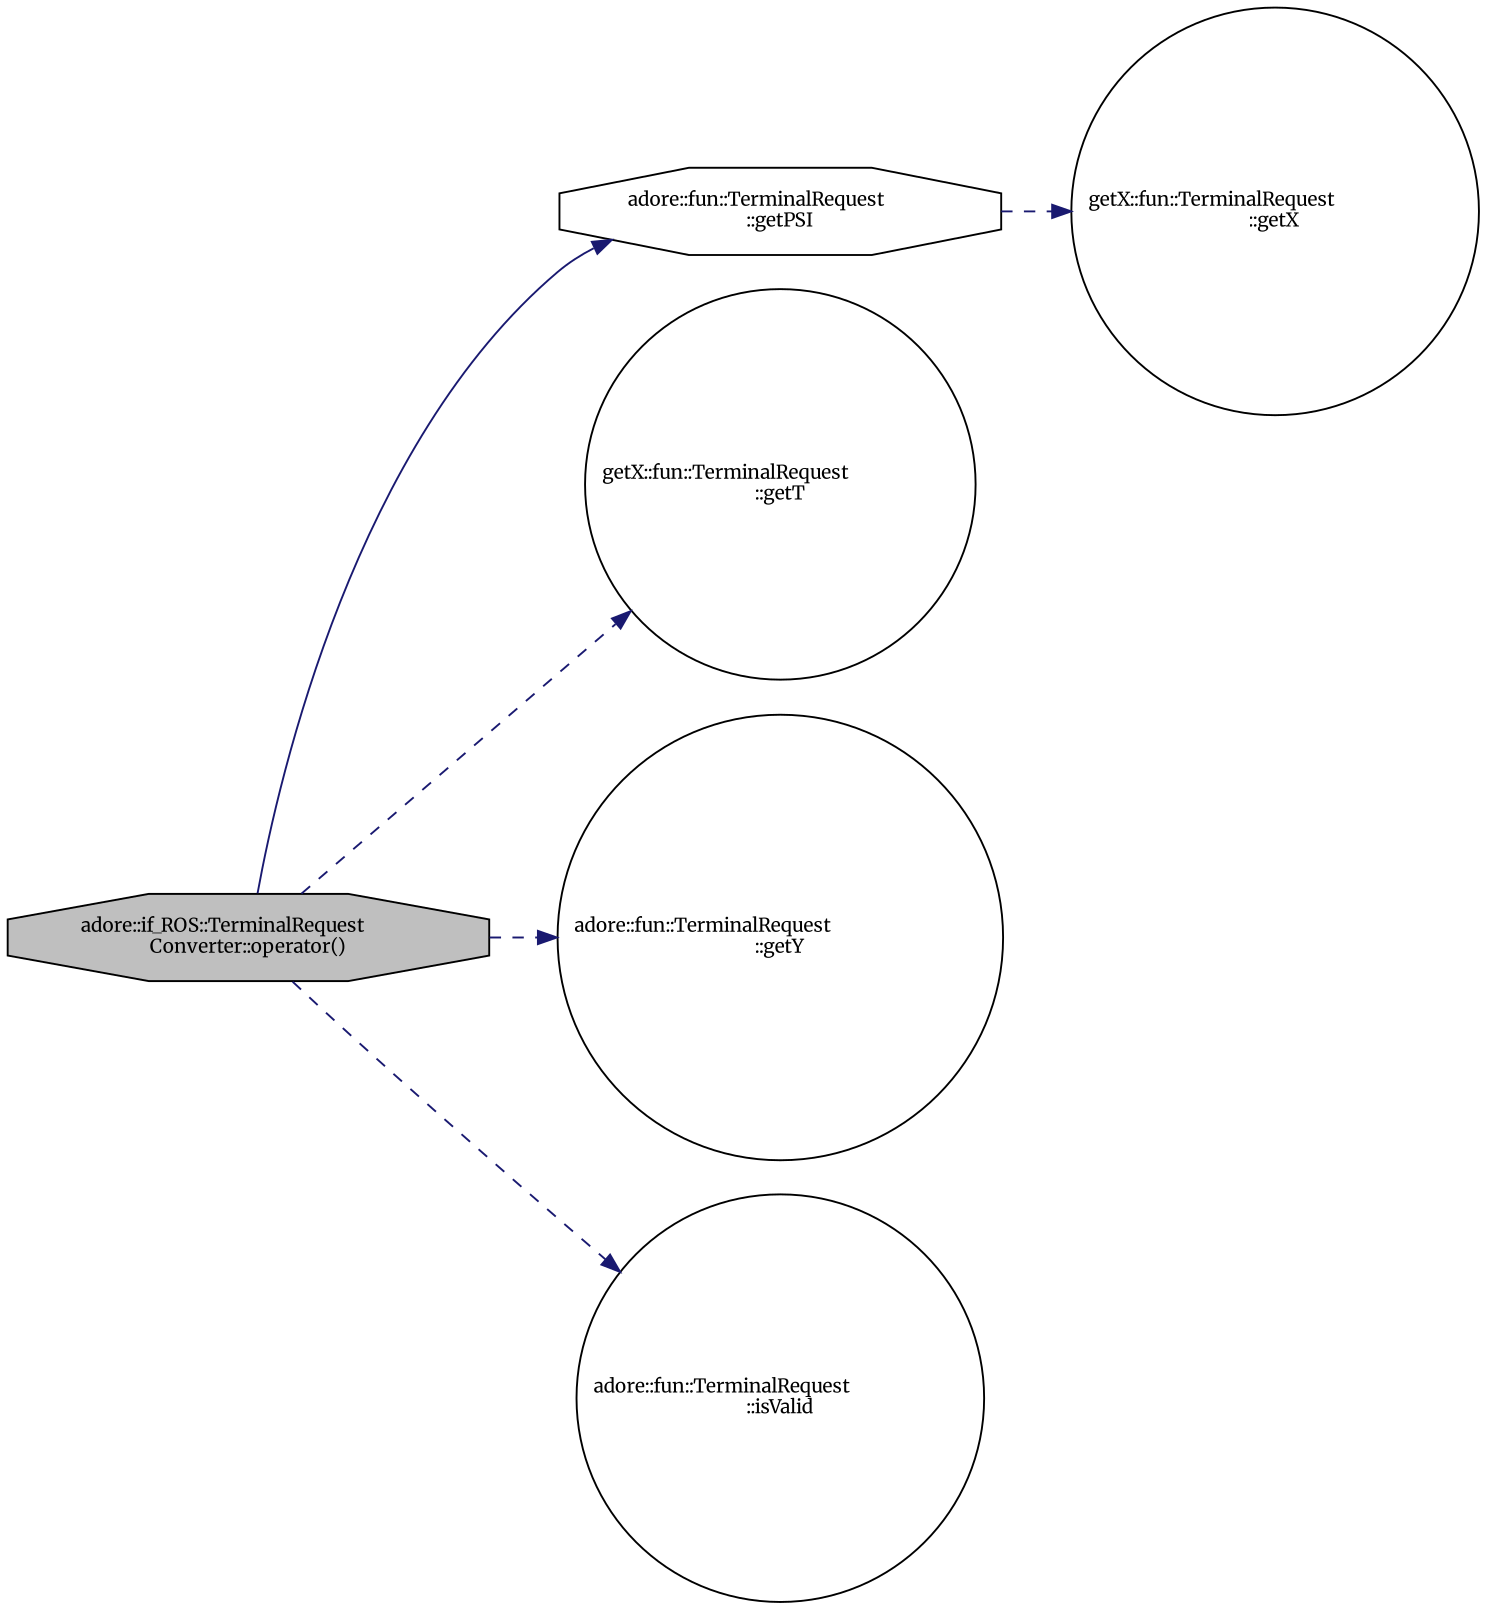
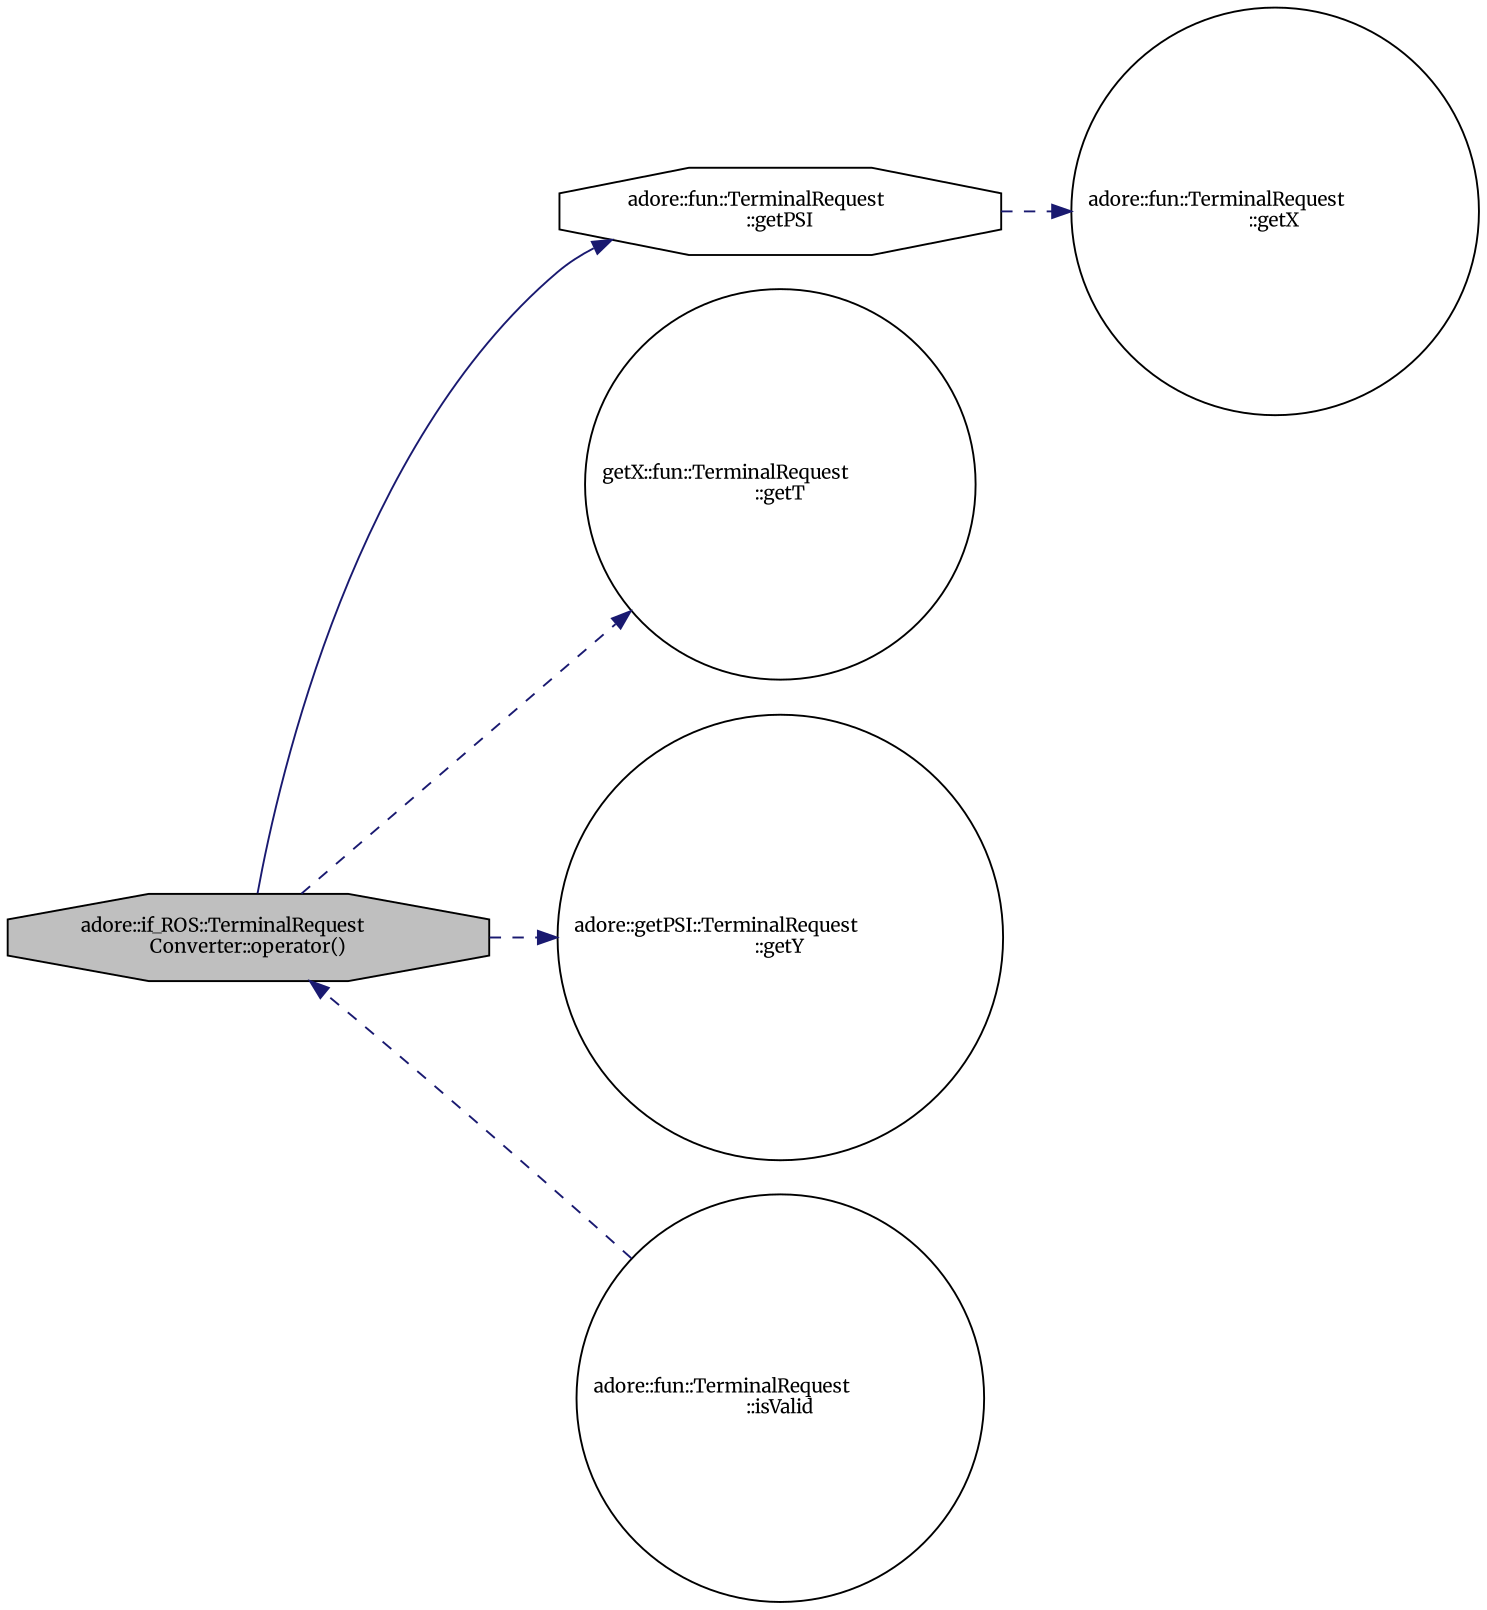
node "getX::fun::TerminalRequest ::getX": label "getX::fun::TerminalRequest ::getX" -> "adore::fun::TerminalRequest ::getX"
node "adore::fun::TerminalRequest ::getY": label "adore::fun::TerminalRequest ::getY" -> "adore::getPSI::TerminalRequest ::getY"
edge "adore::if_ROS::TerminalRequest Converter::operator()" -> "adore::fun::TerminalRequest ::isValid": reversed
